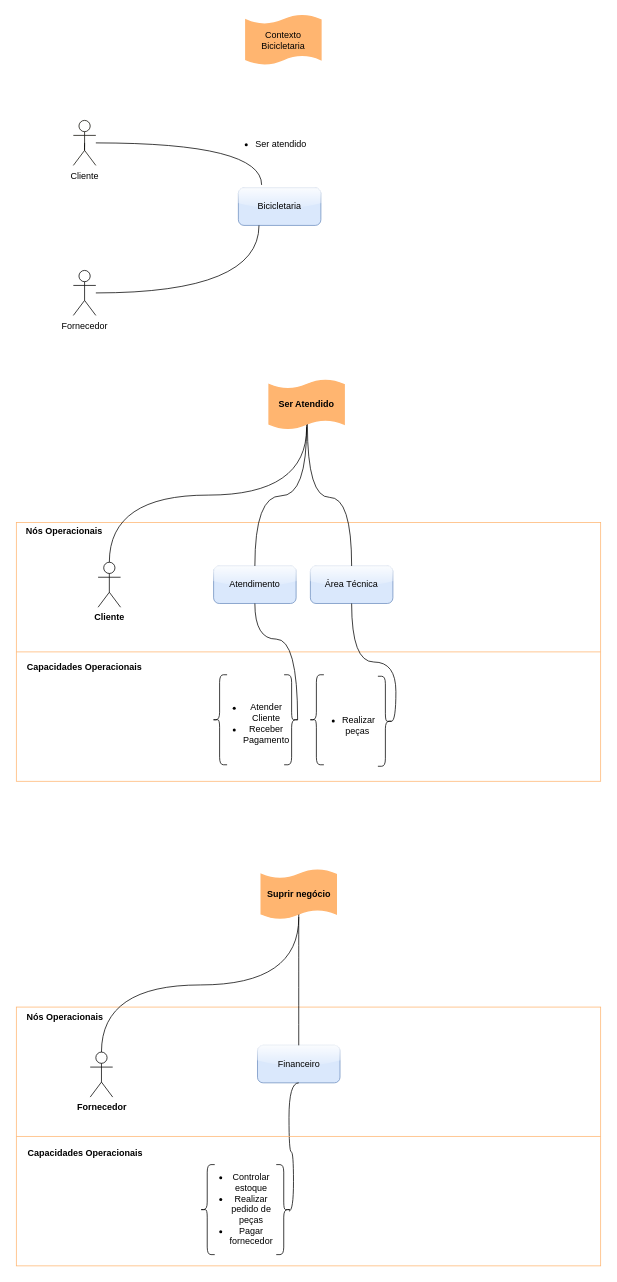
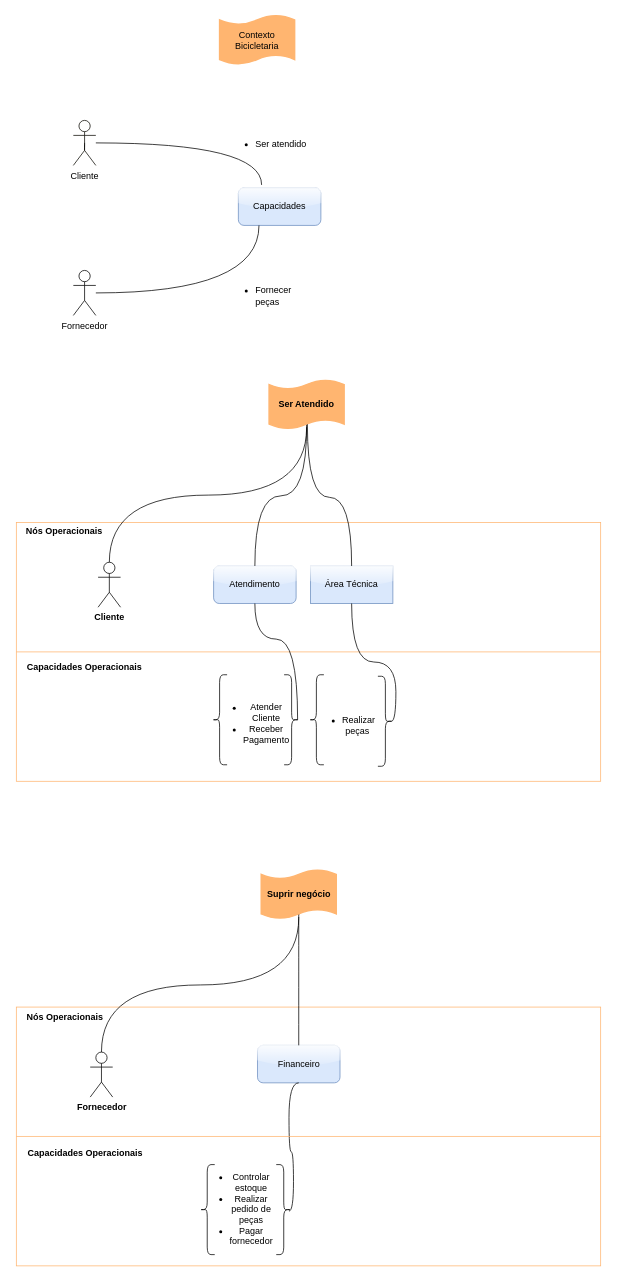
node "Contexto Bicicletaria": moved (283, 40) -> (257, 40)
node "Bicicletaria": label "Bicicletaria" -> "Capacidades"
node "Fornecer peças": added
node "Área Técnica": shape rounded rectangle -> rectangle
